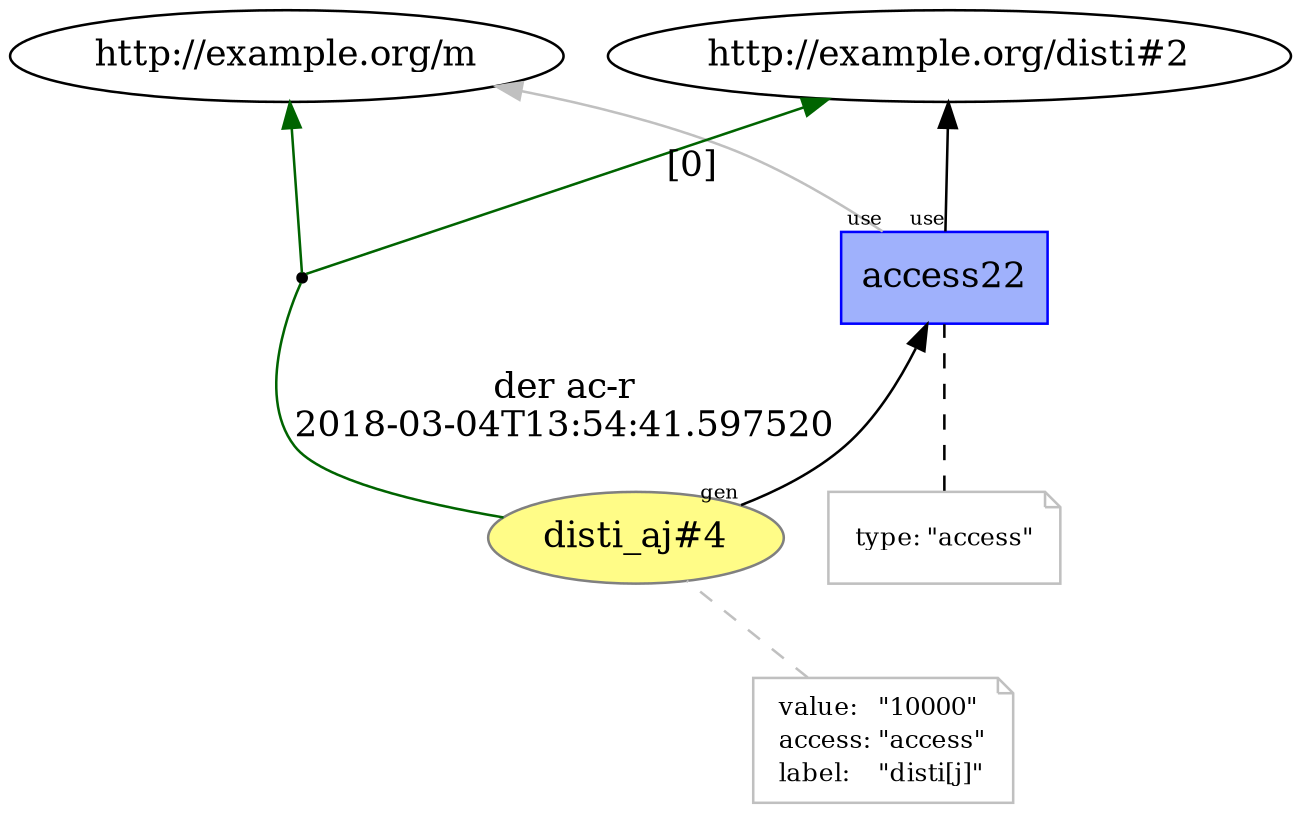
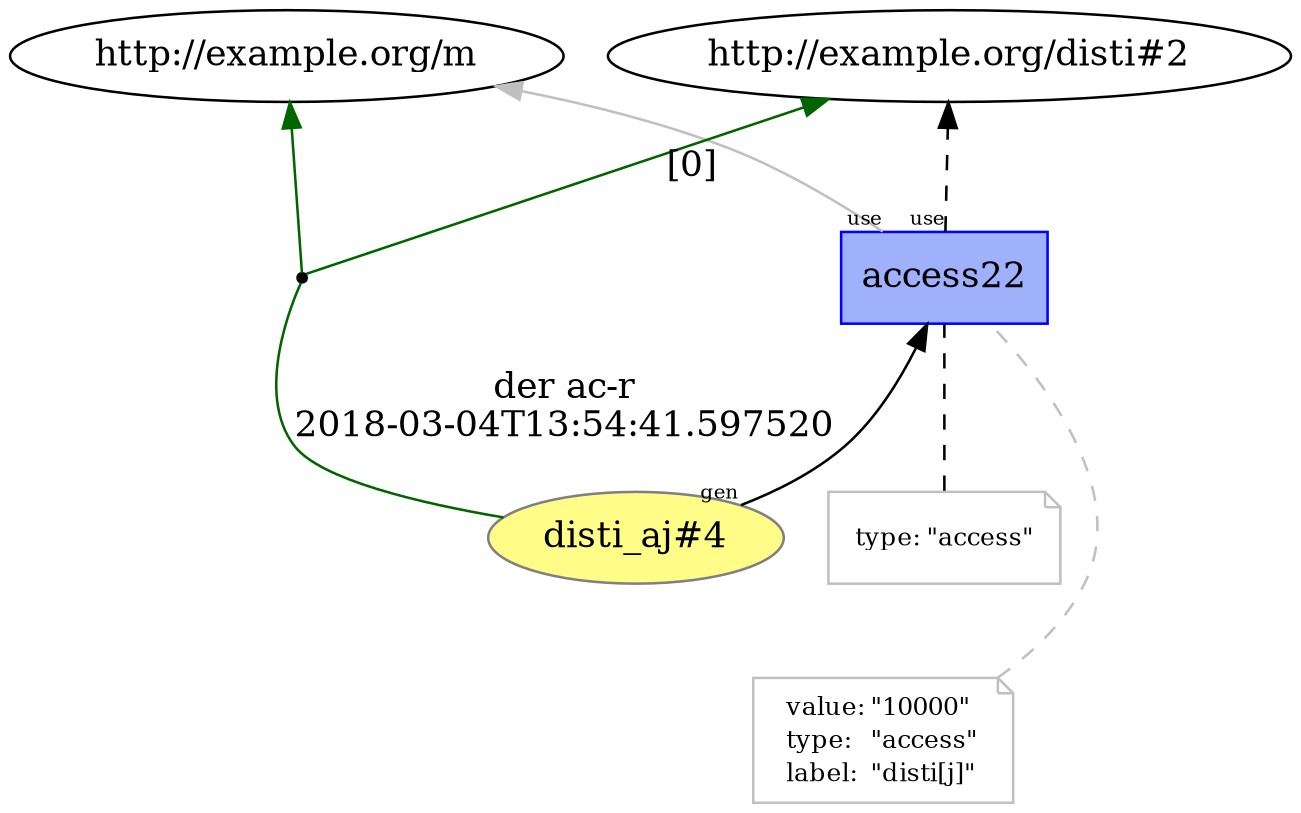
edge "access22" -> "http://example.org/disti#2": style solid -> dashed
edge "disti_aj#4" -- "value:": now "access22" -- "value:"
node "value:": text "access:" -> "type:"
